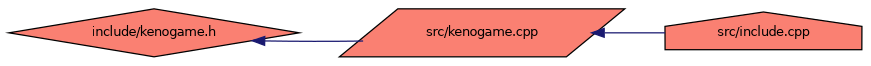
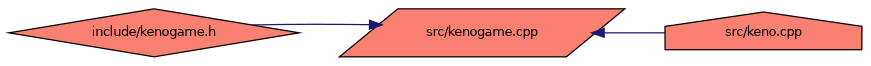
node "src/include.cpp": label "src/include.cpp" -> "src/keno.cpp"
edge "src/kenogame.cpp" -> "include/kenogame.h": reversed
